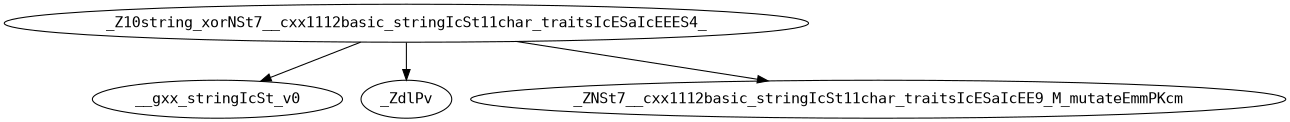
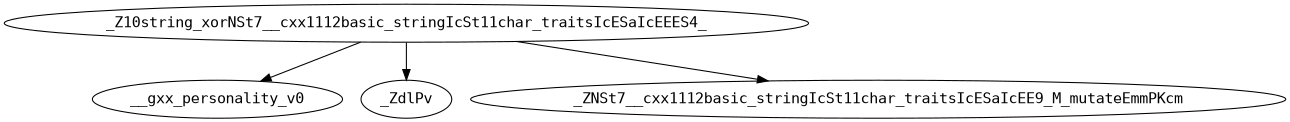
node "__gxx_stringIcSt_v0": label "__gxx_stringIcSt_v0" -> "__gxx_personality_v0"
